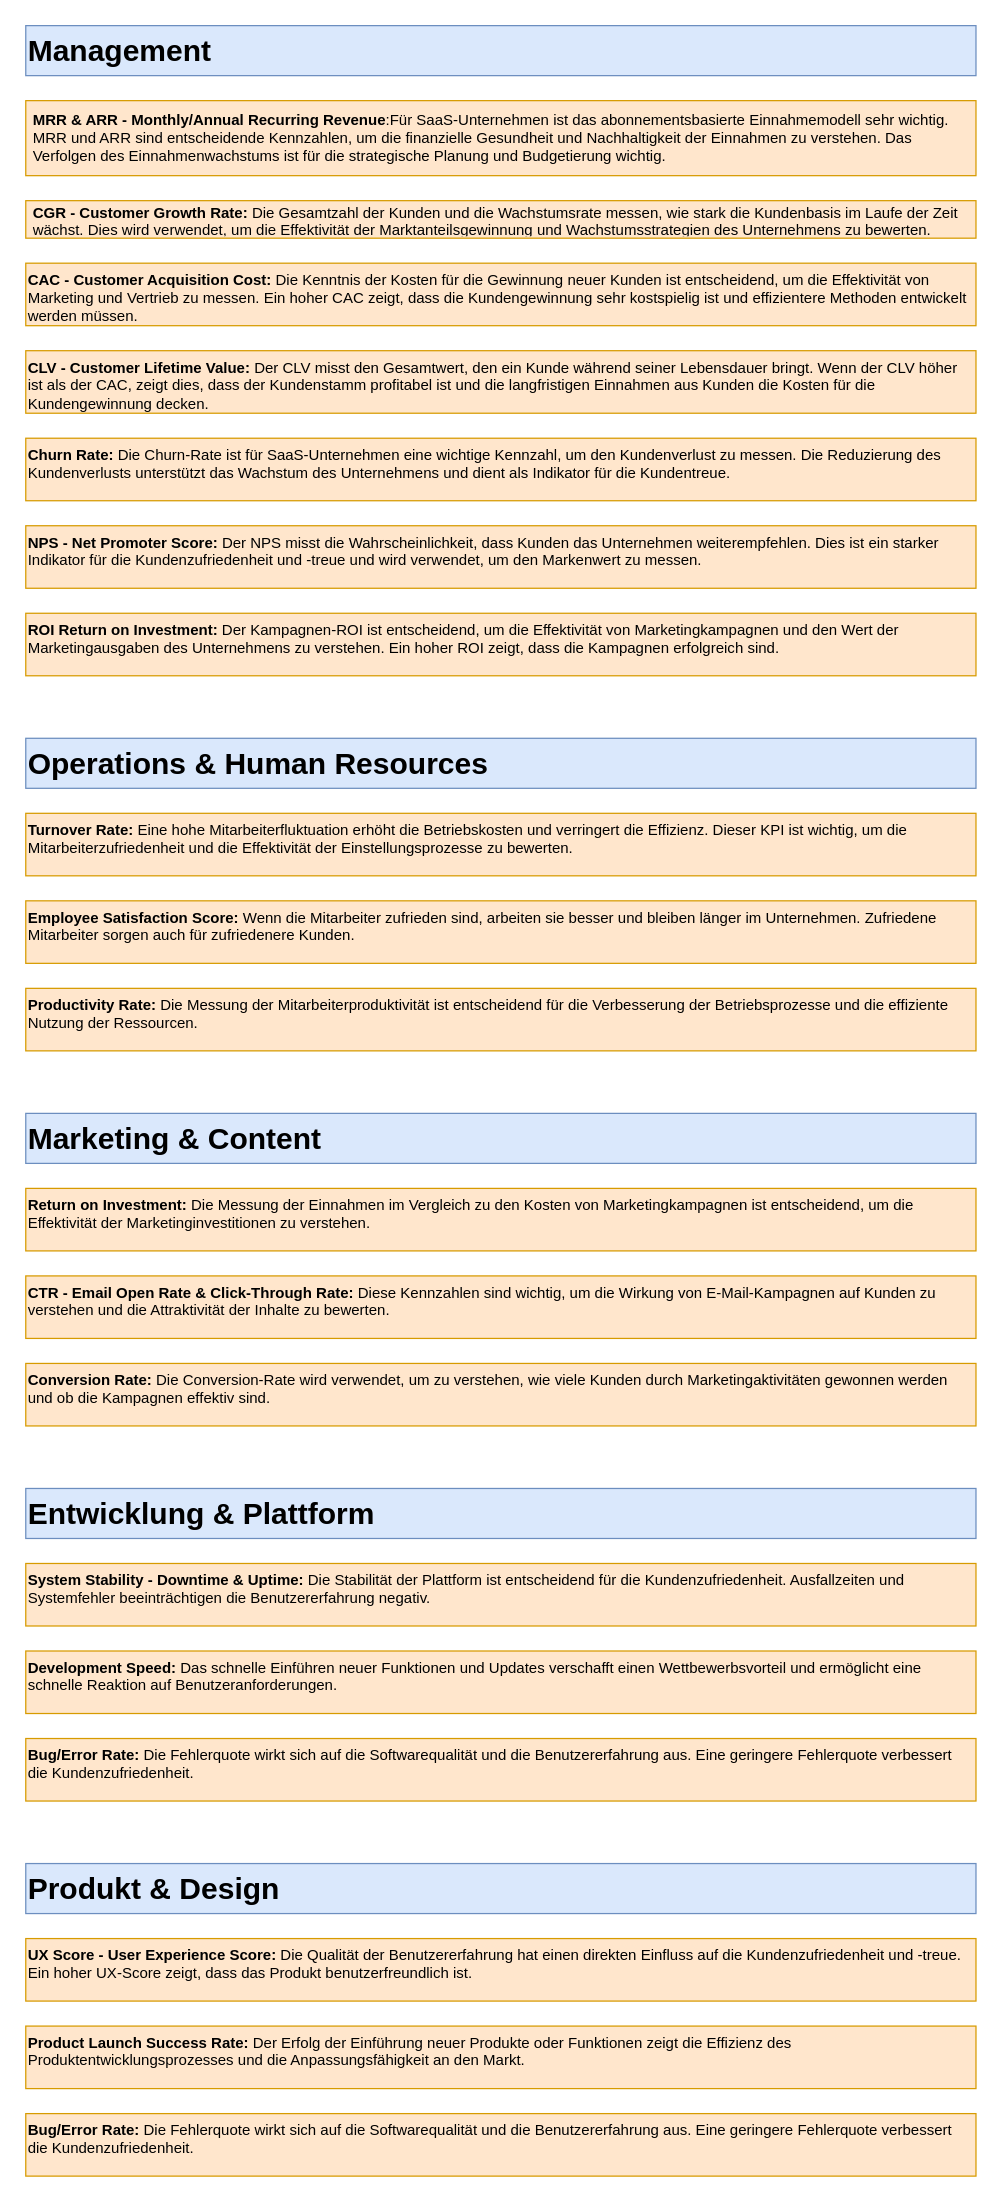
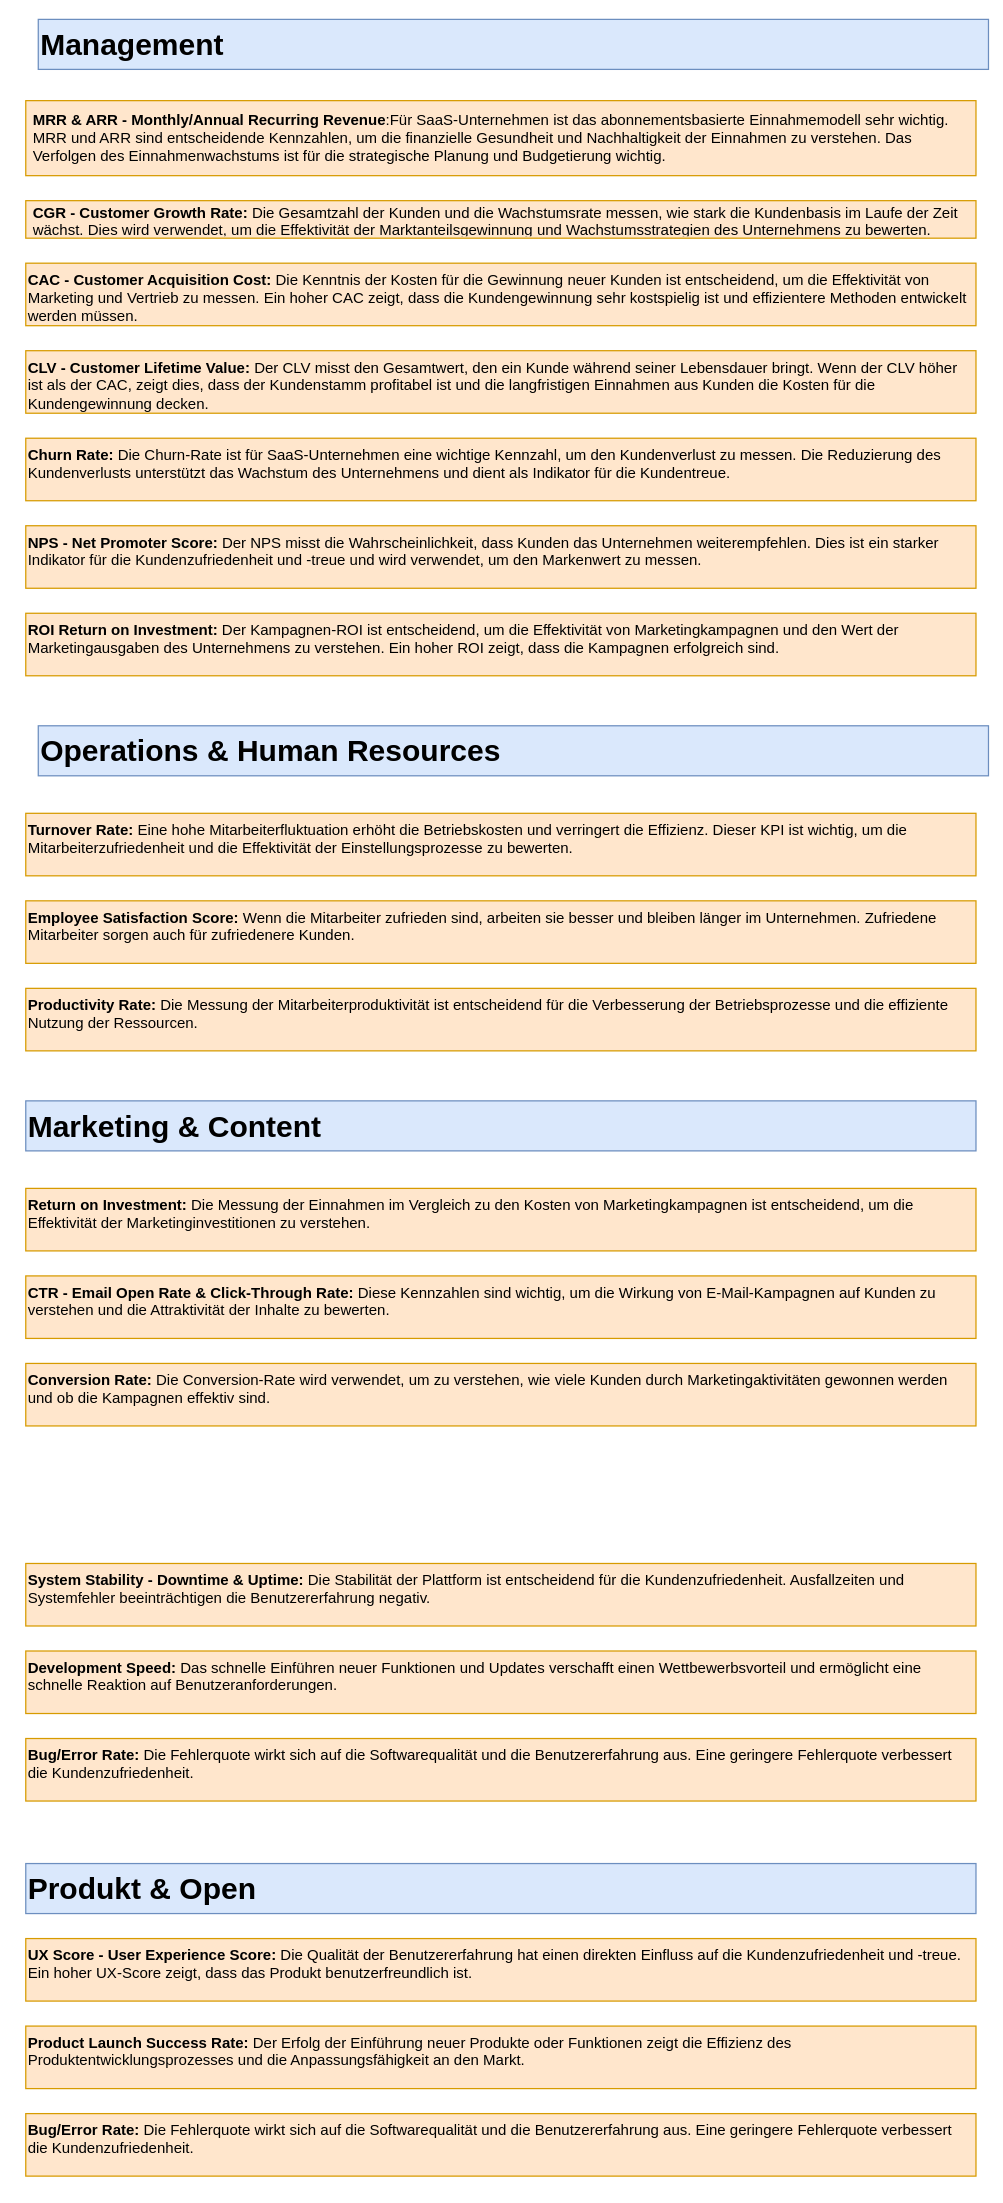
node "Management": moved (501, 51) -> (513, 44)
node "Operations & Human Resources": moved (501, 763) -> (513, 751)
node "Marketing & Content": moved (501, 1138) -> (501, 1126)
node "Entwicklung & Plattform": removed
node "Produkt & Design": label "Produkt & Design" -> "Produkt & Open"
